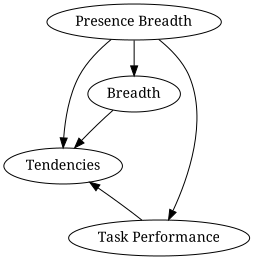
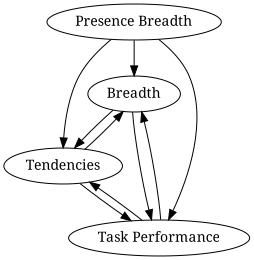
edge "Tendencies" -> "Breadth": added
edge "Breadth" -> "Task Performance": added
edge "Task Performance" -> "Breadth": added
edge "Tendencies" -> "Task Performance": added
